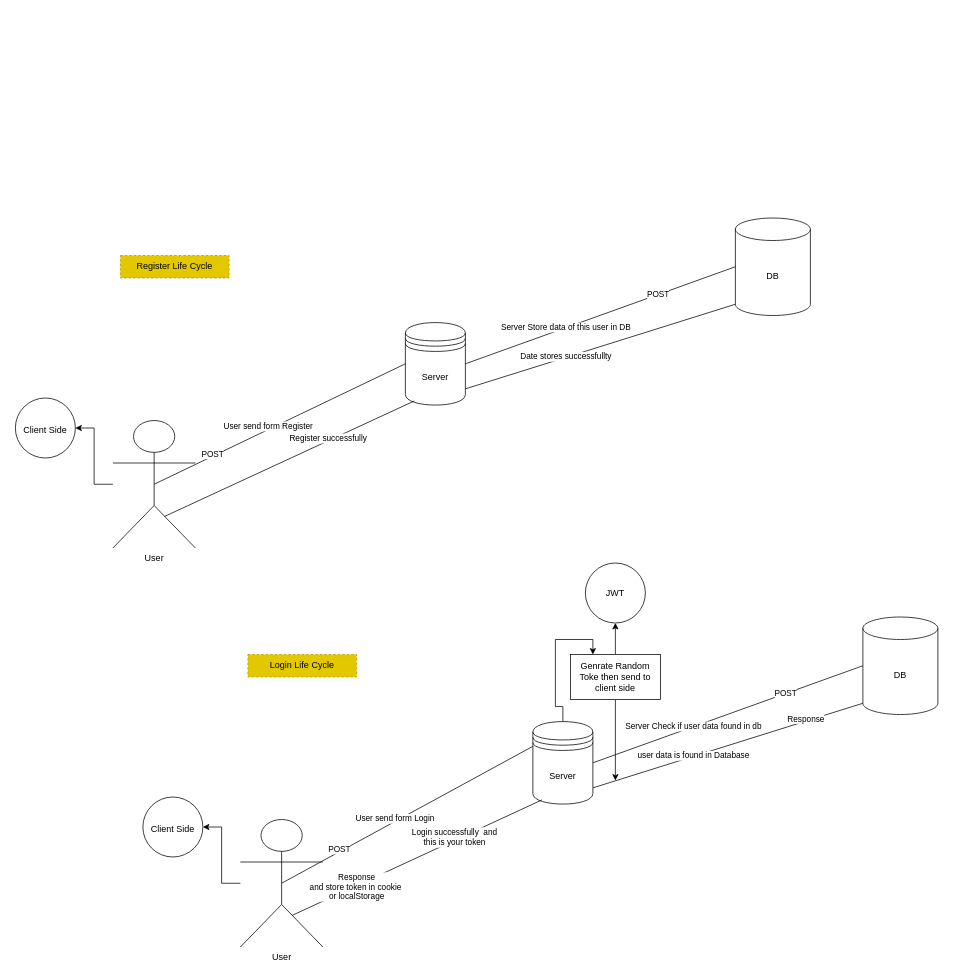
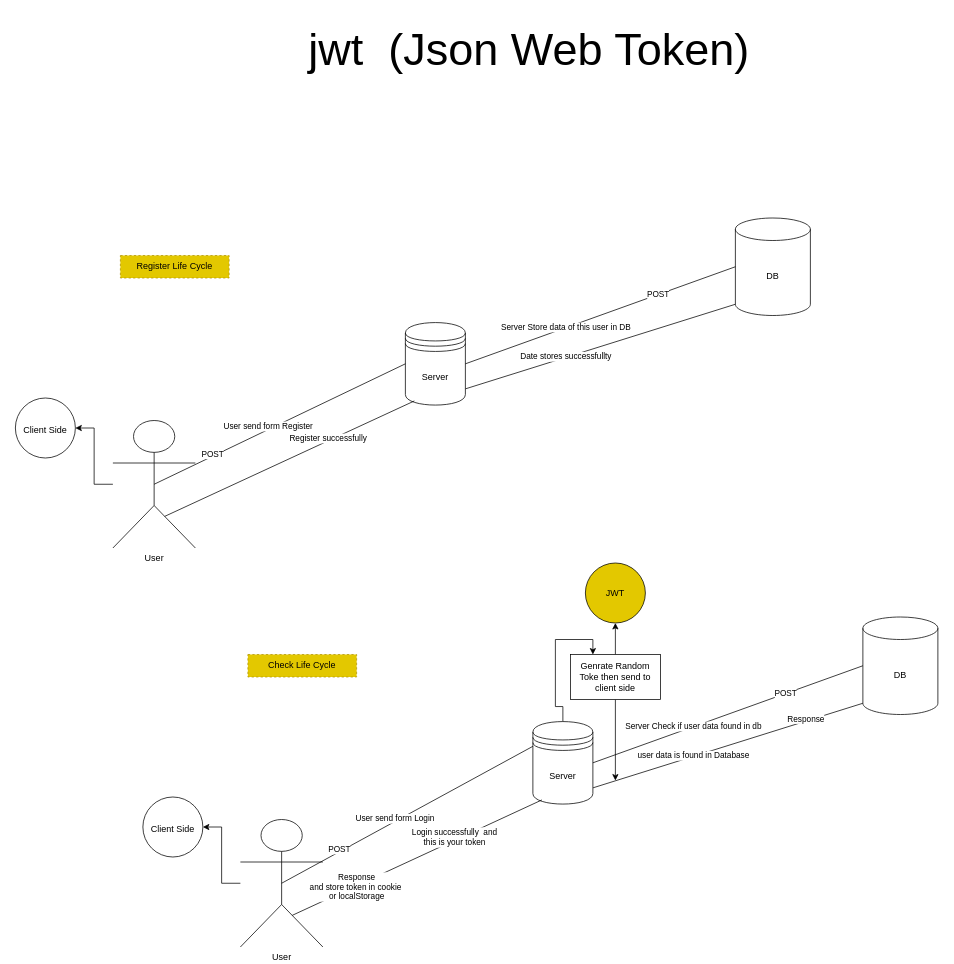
node "jwt (Json Web Token)": added
node "JWT": fillcolor #ffffff -> #e3c800
node "Login Life Cycle": label "Login Life Cycle" -> "Check Life Cycle"
